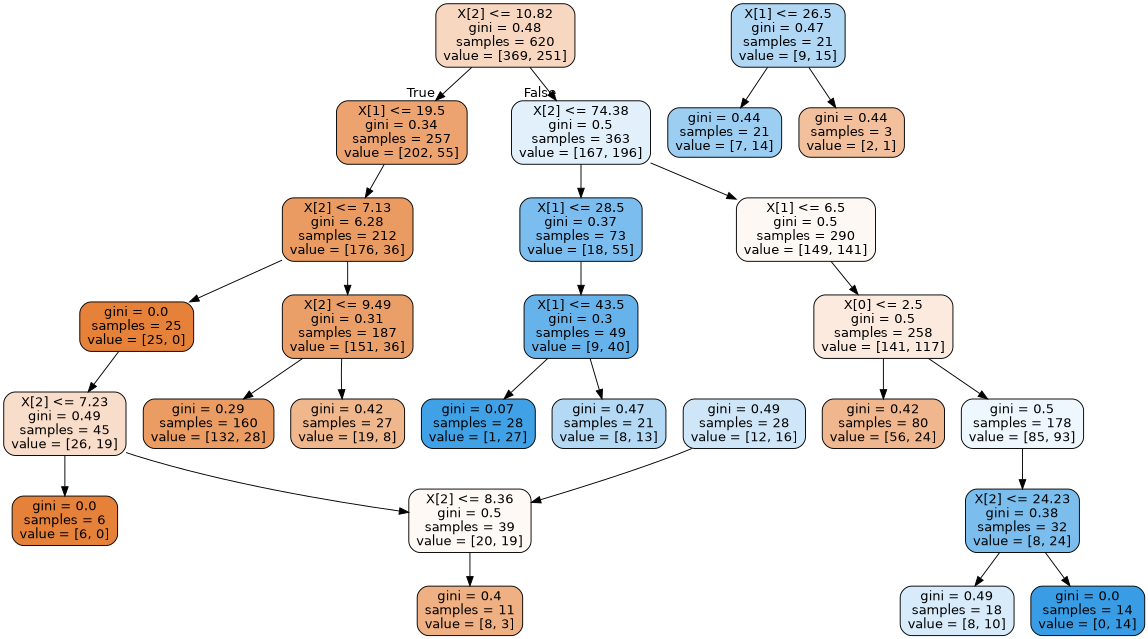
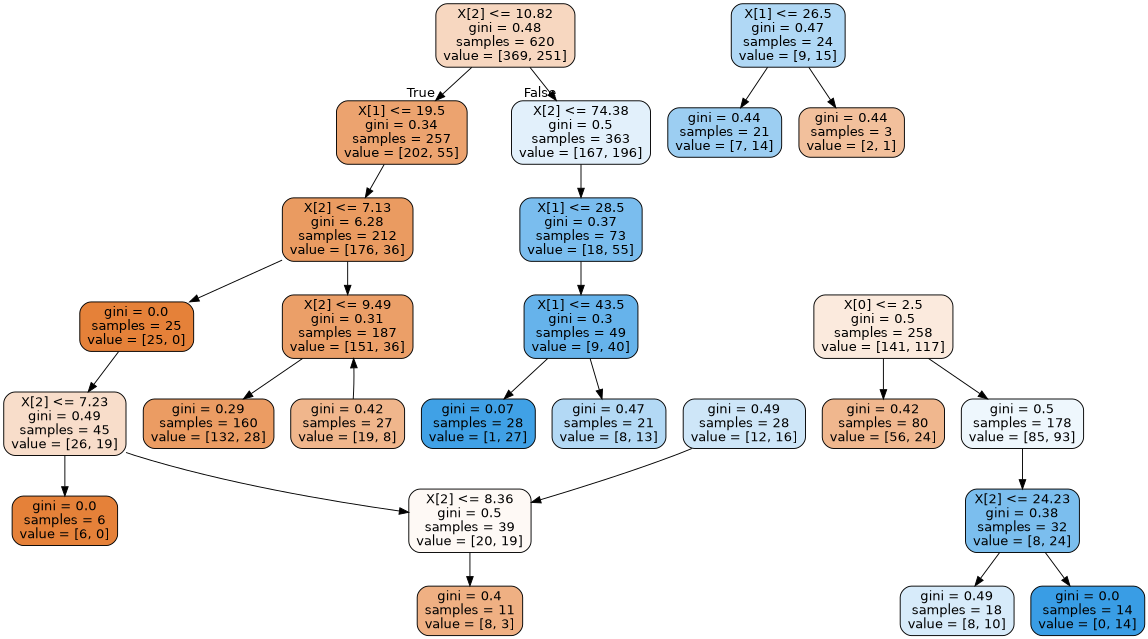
node "X[1] <= 26.5 gini = 0.47 samples = 21 value = [9, 15]": label "X[1] <= 26.5 gini = 0.47 samples = 21 value = [9, 15]" -> "X[1] <= 26.5 gini = 0.47 samples = 24 value = [9, 15]"
node "X[1] <= 6.5 gini = 0.5 samples = 290 value = [149, 141]": removed
edge "X[2] <= 9.49 gini = 0.31 samples = 187 value = [151, 36]" -> "gini = 0.42 samples = 27 value = [19, 8]": reversed
